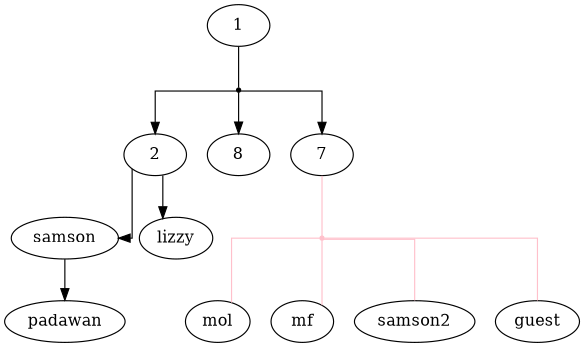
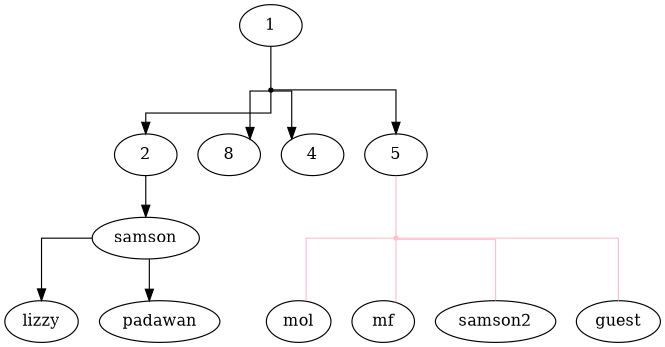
node "4": added
node "7": label "7" -> "5"
edge "2" -> "lizzy": now "samson" -> "lizzy"
